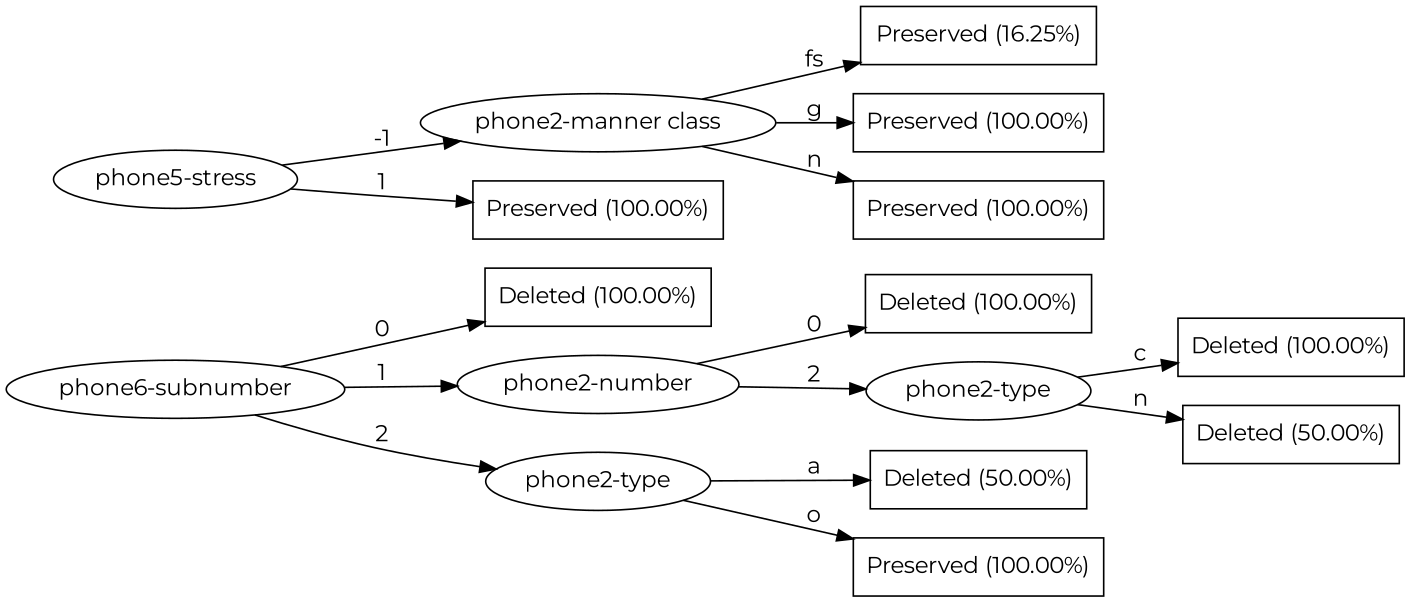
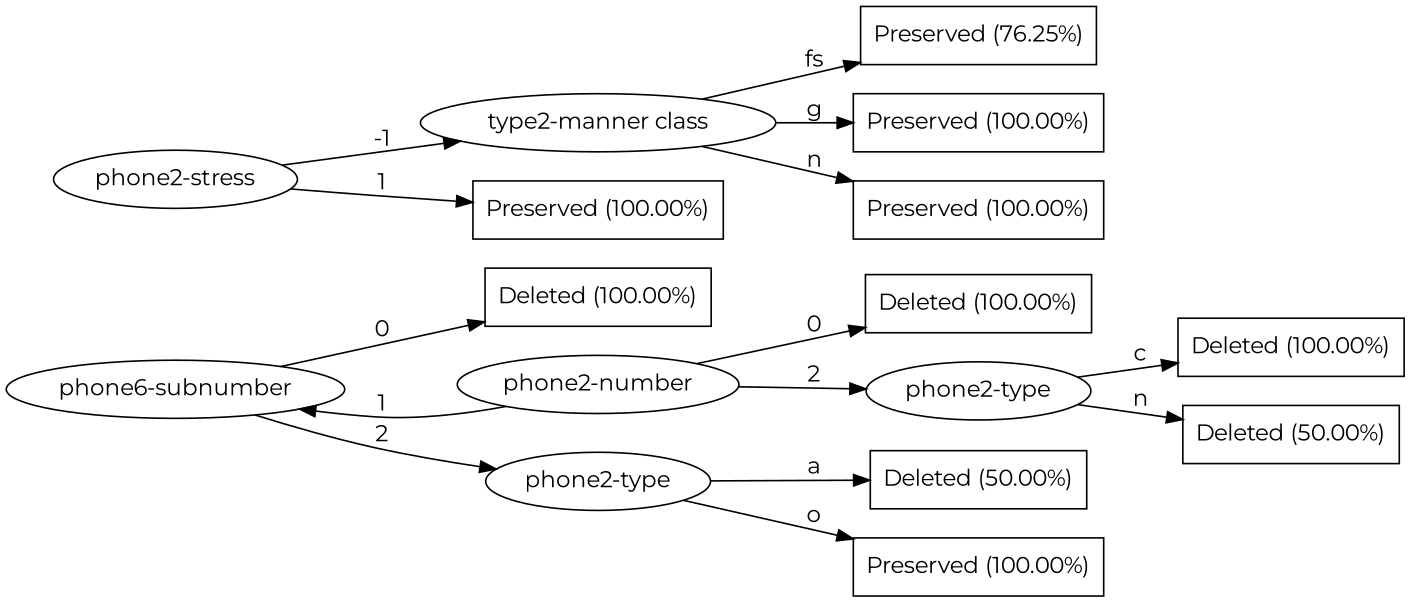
node "Preserved (16.25%)": label "Preserved (16.25%)" -> "Preserved (76.25%)"
node "phone2-manner class": label "phone2-manner class" -> "type2-manner class"
node "phone5-stress": label "phone5-stress" -> "phone2-stress"
edge "phone6-subnumber" -> "phone2-number": reversed
